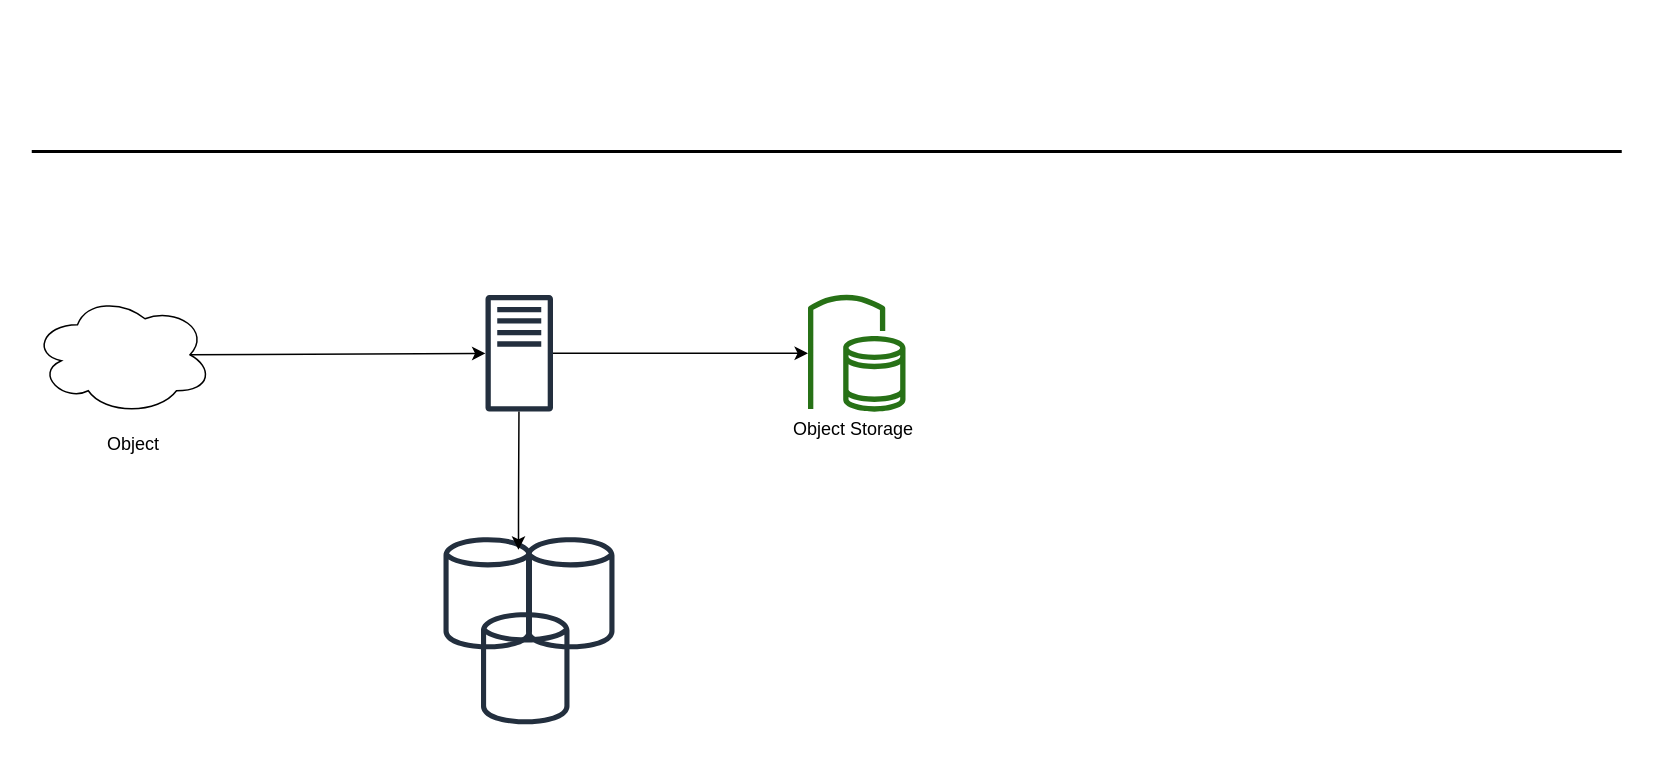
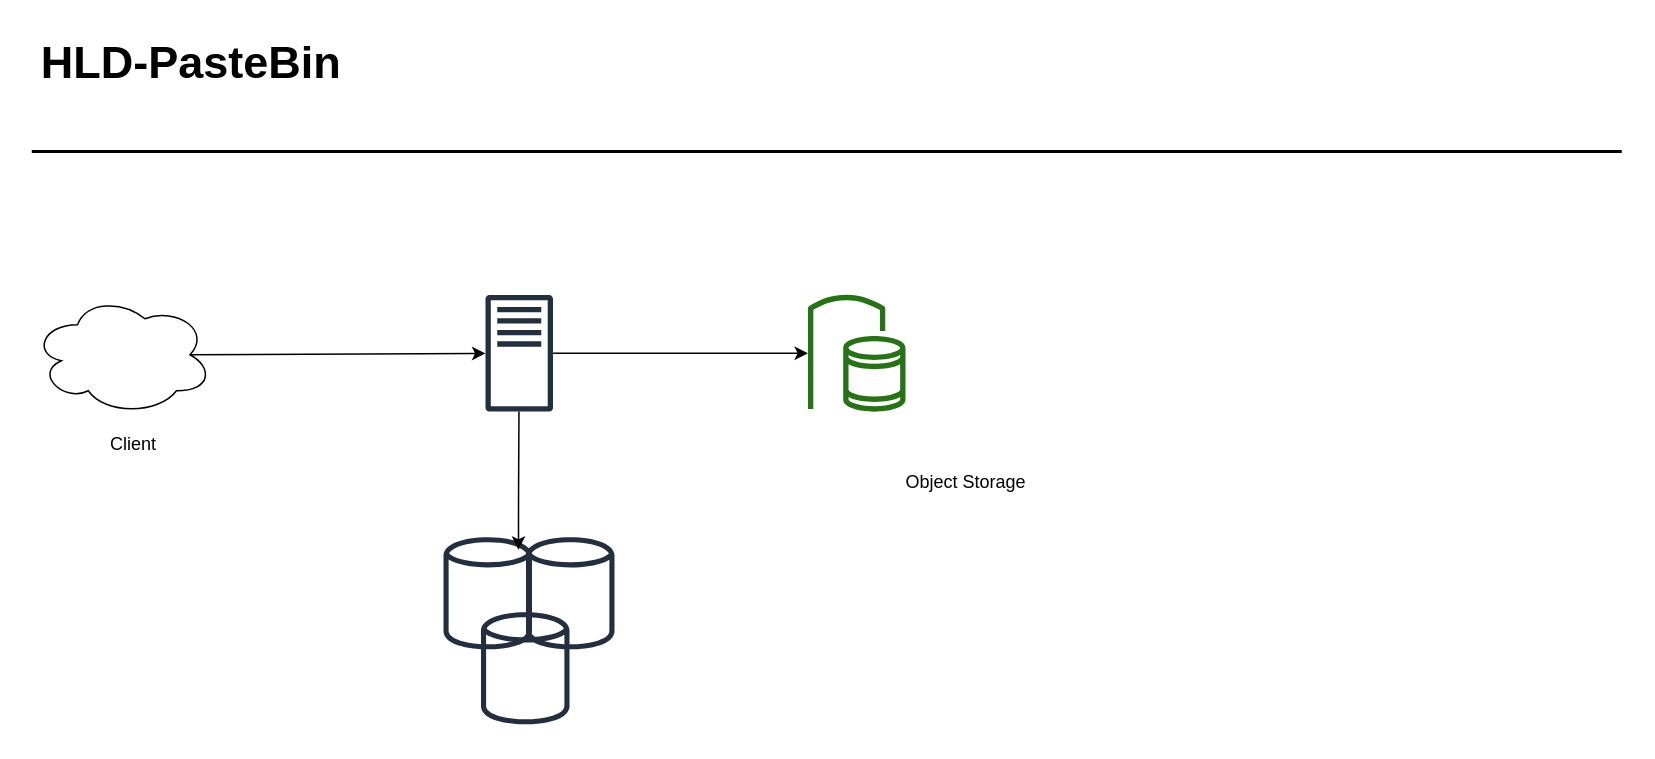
node "HLD-PasteBin": added
node "Object Storage": moved (853, 430) -> (965, 482)
node "Object": label "Object" -> "Client"
